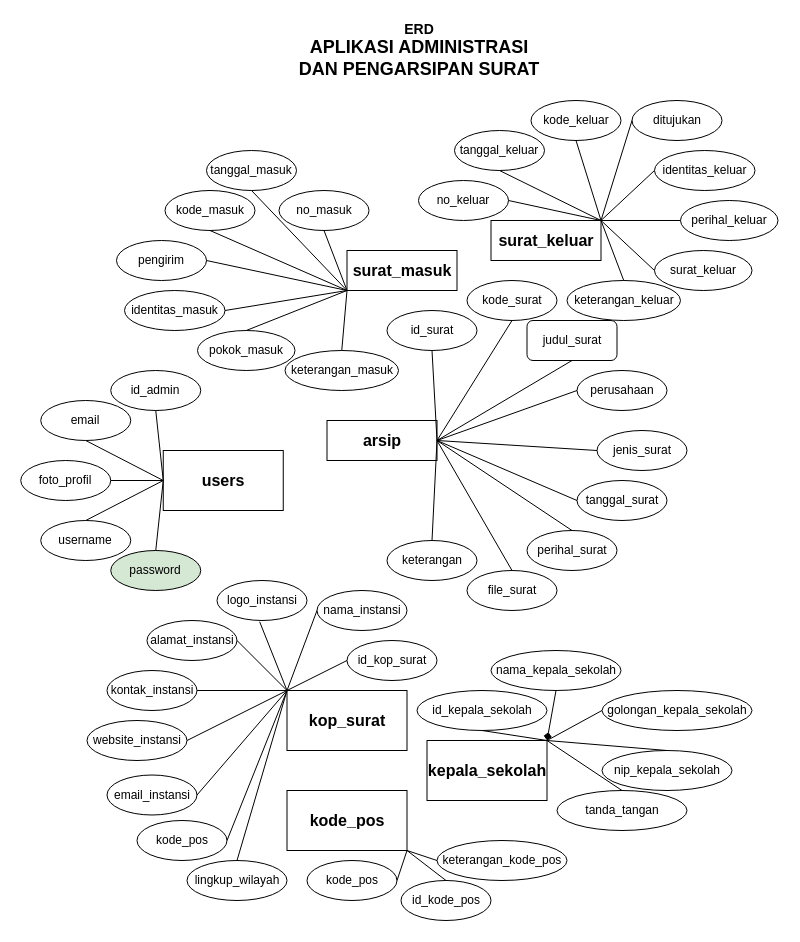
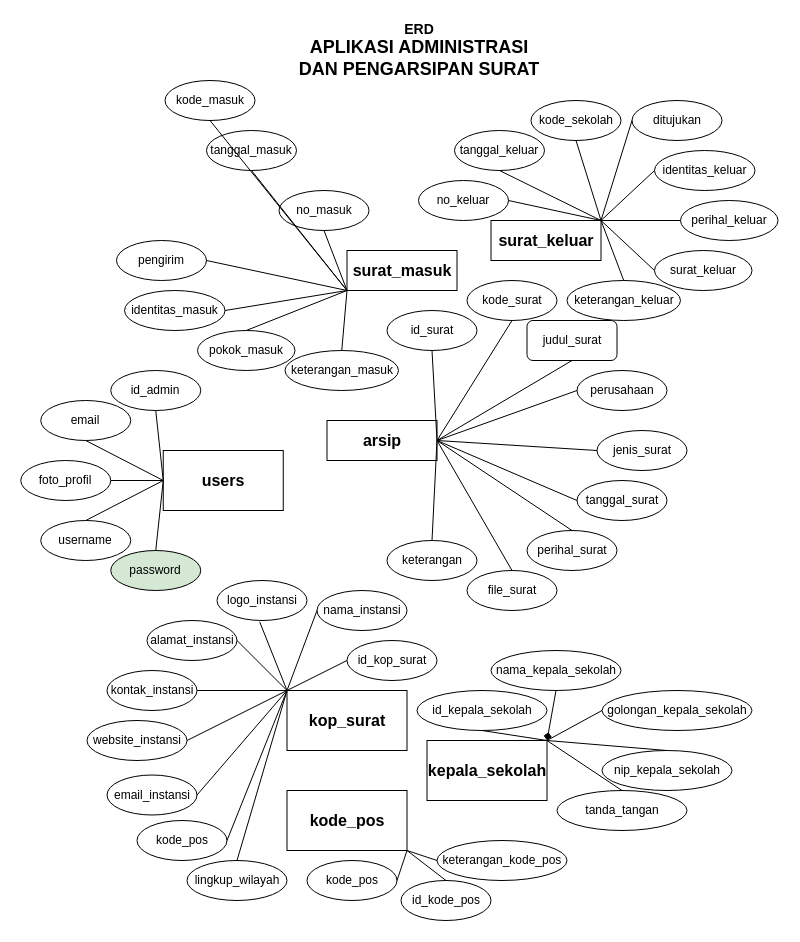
node "kode_keluar": label "kode_keluar" -> "kode_sekolah"
node "tanggal_masuk": moved (252, 171) -> (252, 151)
node "kode_masuk": moved (210, 211) -> (210, 101)
